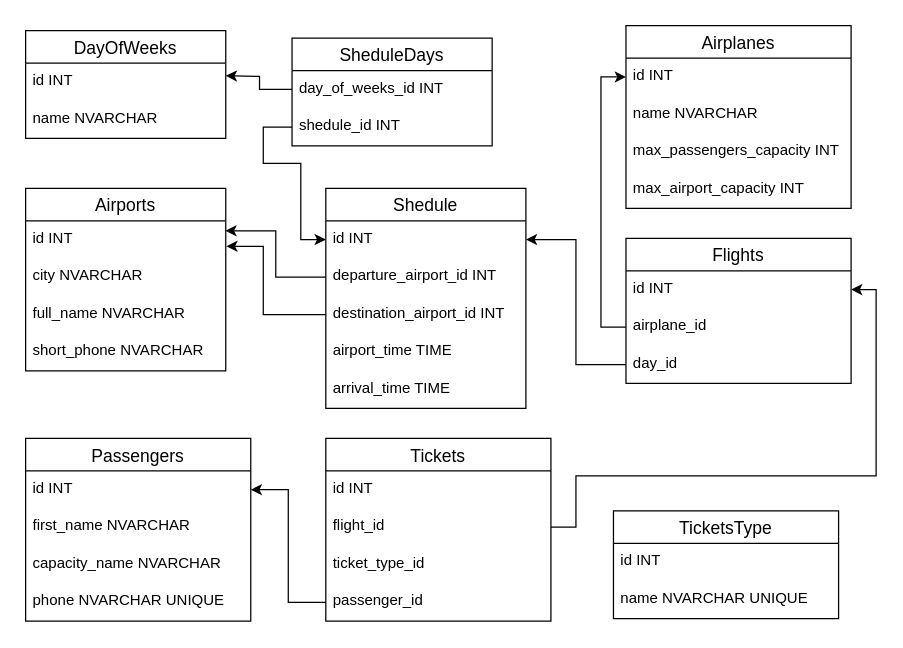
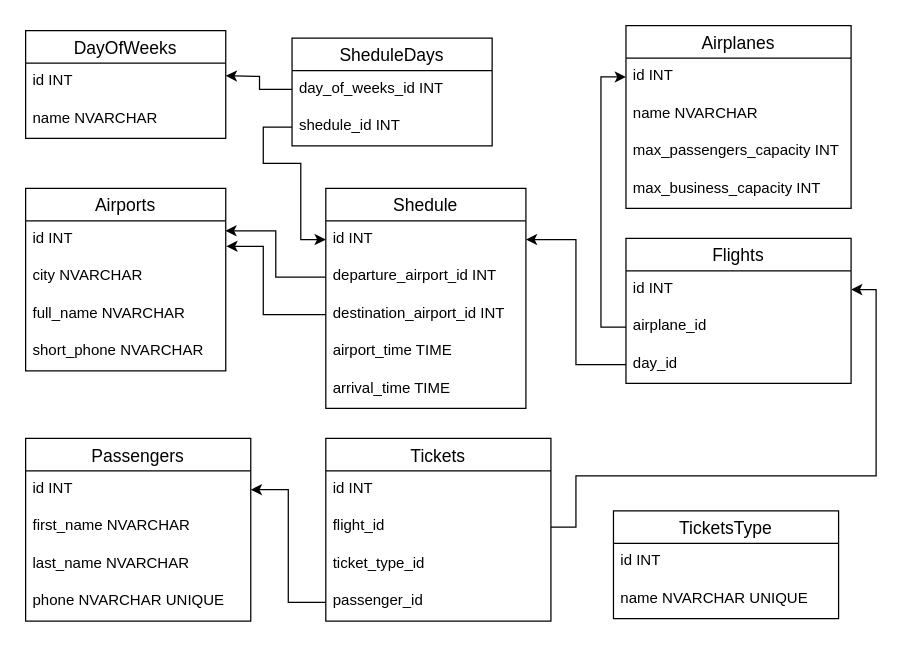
node "max_airport_capacity INT": label "max_airport_capacity INT" -> "max_business_capacity INT"
node "capacity_name NVARCHAR": label "capacity_name NVARCHAR" -> "last_name NVARCHAR"
